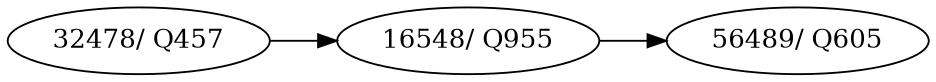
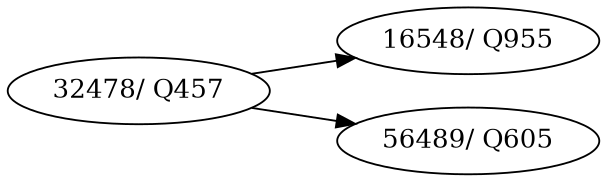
edge "16548/ Q955" -> "56489/ Q605": now "32478/ Q457" -> "56489/ Q605"
